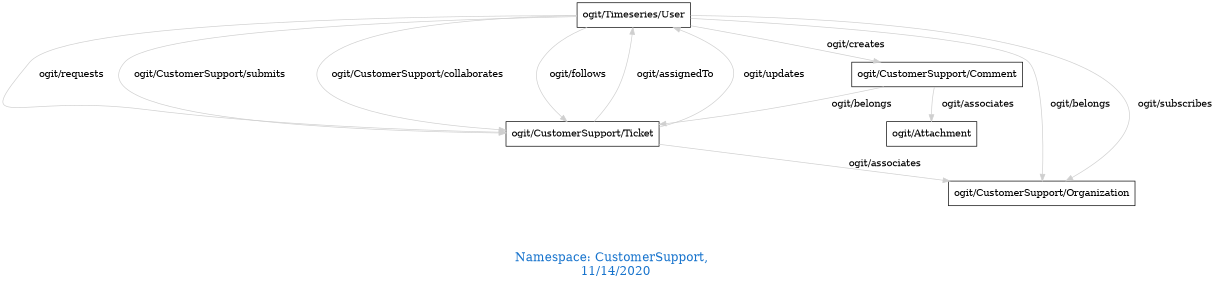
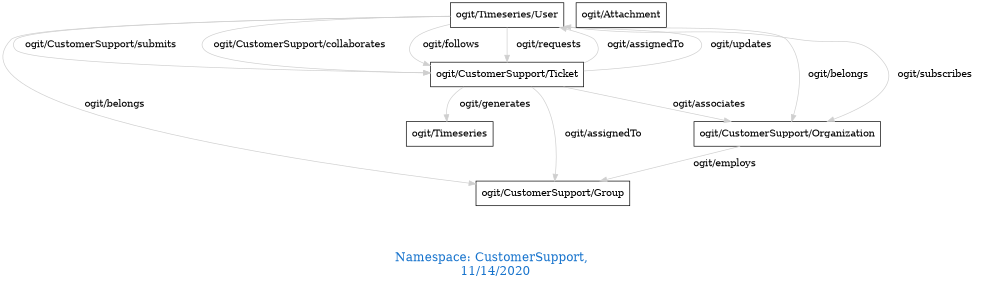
node "ogit/CustomerSupport/Comment": removed
node "ogit/Timeseries": added
node "ogit/CustomerSupport/Group": added
